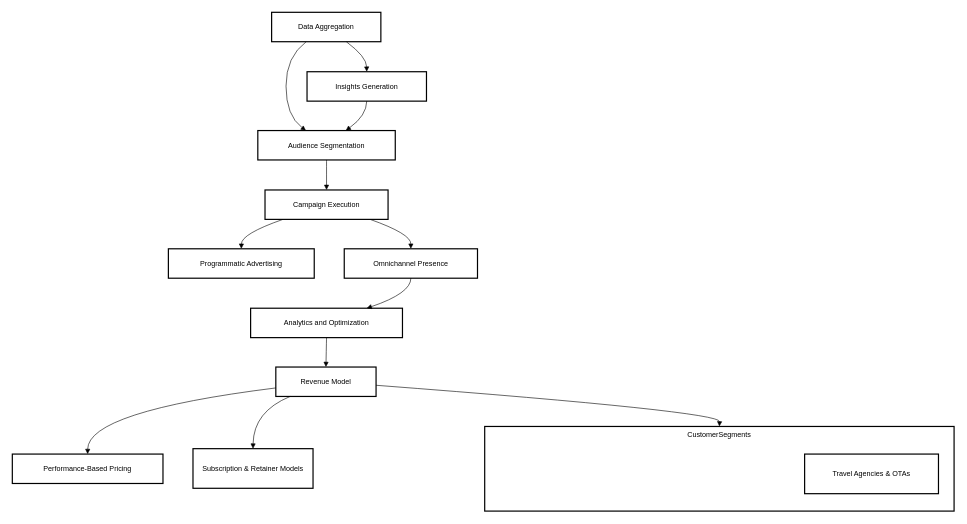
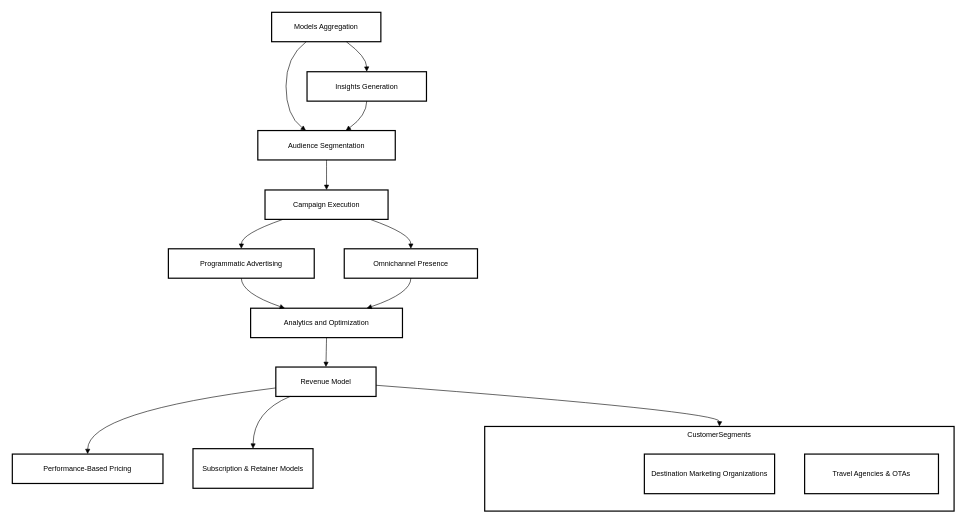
node "Data Aggregation": label "Data Aggregation" -> "Models Aggregation"
edge "Programmatic Advertising" -> "Analytics and Optimization": added
node "Destination Marketing Organizations": added
